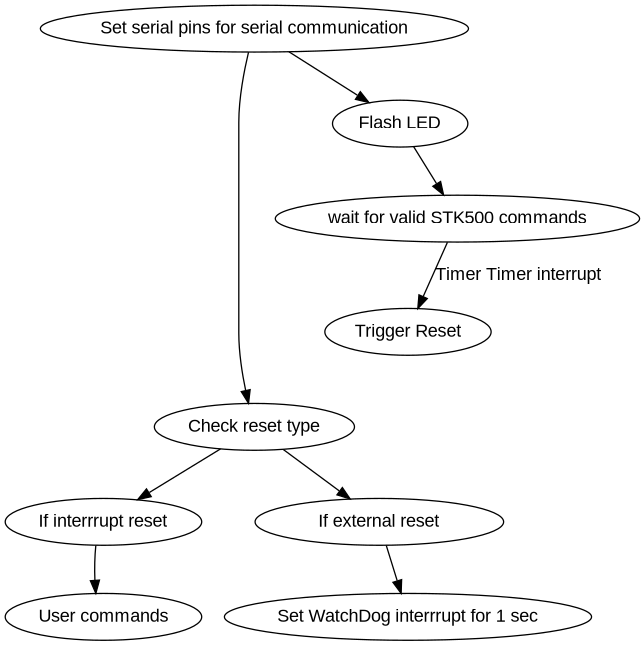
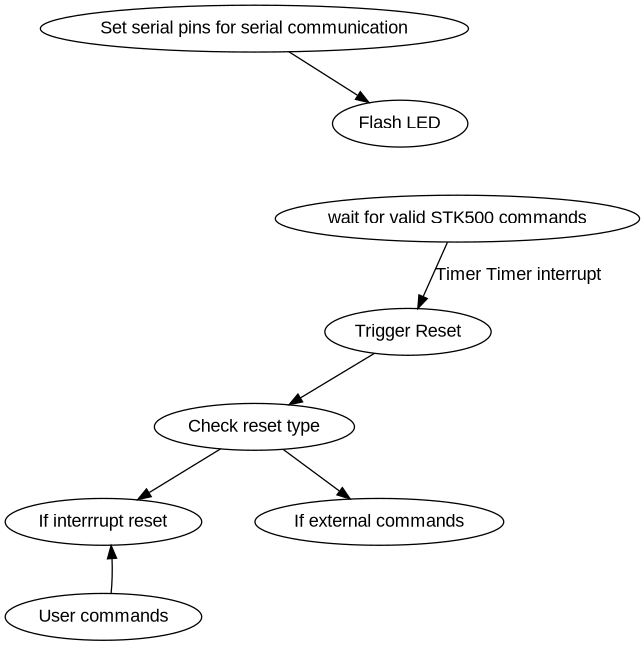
edge "Flash LED" -> "wait for valid STK500 commands": removed
edge "Set serial pins for serial communication" -> "Check reset type": now "Trigger Reset" -> "Check reset type"
node "If external reset": label "If external reset" -> "If external commands"
edge "If interrrupt reset" -> "User commands": reversed
node "Set WatchDog interrrupt for 1 sec": removed
